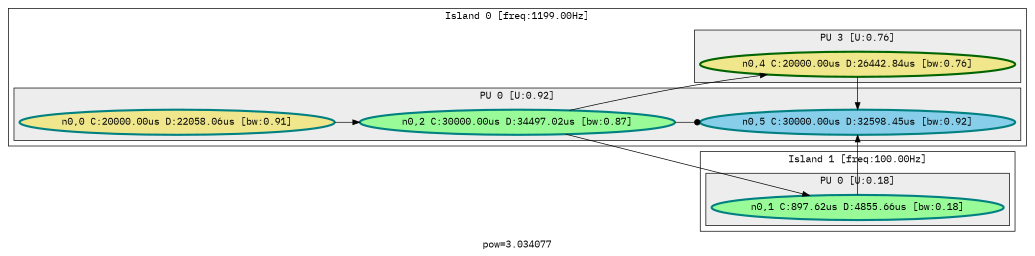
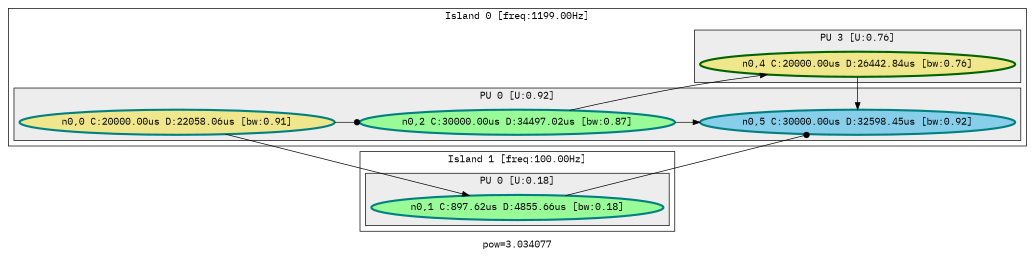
edge "n0,0 C:20000.00us D:22058.06us [bw:0.91]" -> "n0,2 C:30000.00us D:34497.02us [bw:0.87]": arrowhead normal -> dot
edge "n0,2 C:30000.00us D:34497.02us [bw:0.87]" -> "n0,5 C:30000.00us D:32598.45us [bw:0.92]": arrowhead dot -> normal
edge "n0,2 C:30000.00us D:34497.02us [bw:0.87]" -> "n0,1 C:897.62us D:4855.66us [bw:0.18]": now "n0,0 C:20000.00us D:22058.06us [bw:0.91]" -> "n0,1 C:897.62us D:4855.66us [bw:0.18]"
edge "n0,1 C:897.62us D:4855.66us [bw:0.18]" -> "n0,5 C:30000.00us D:32598.45us [bw:0.92]": arrowhead normal -> dot
